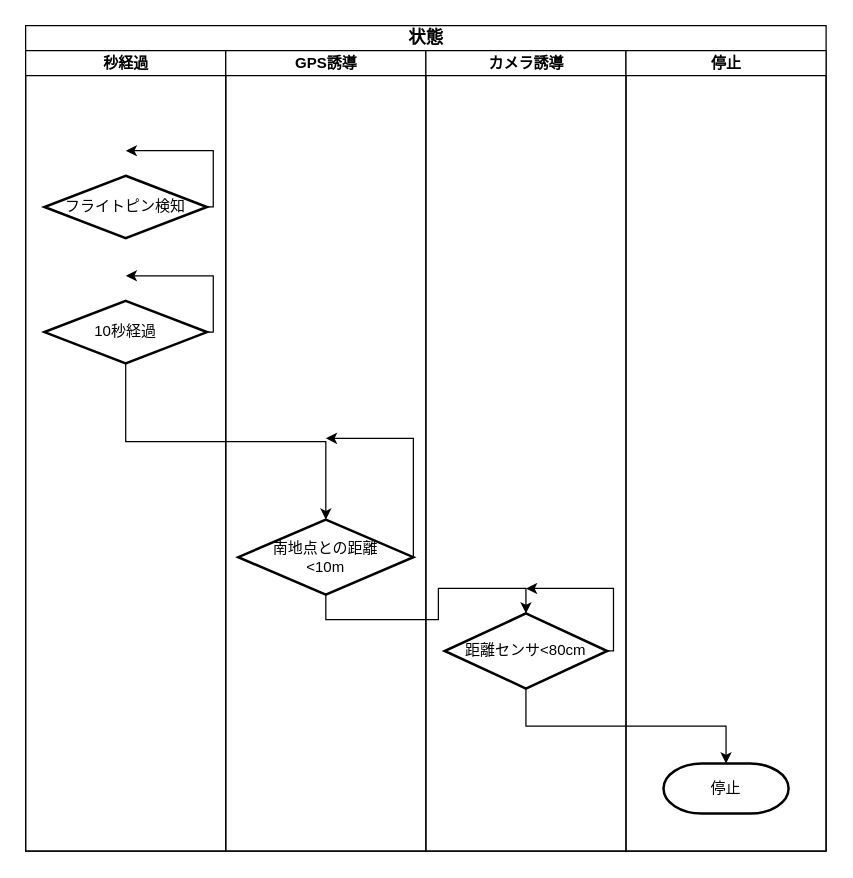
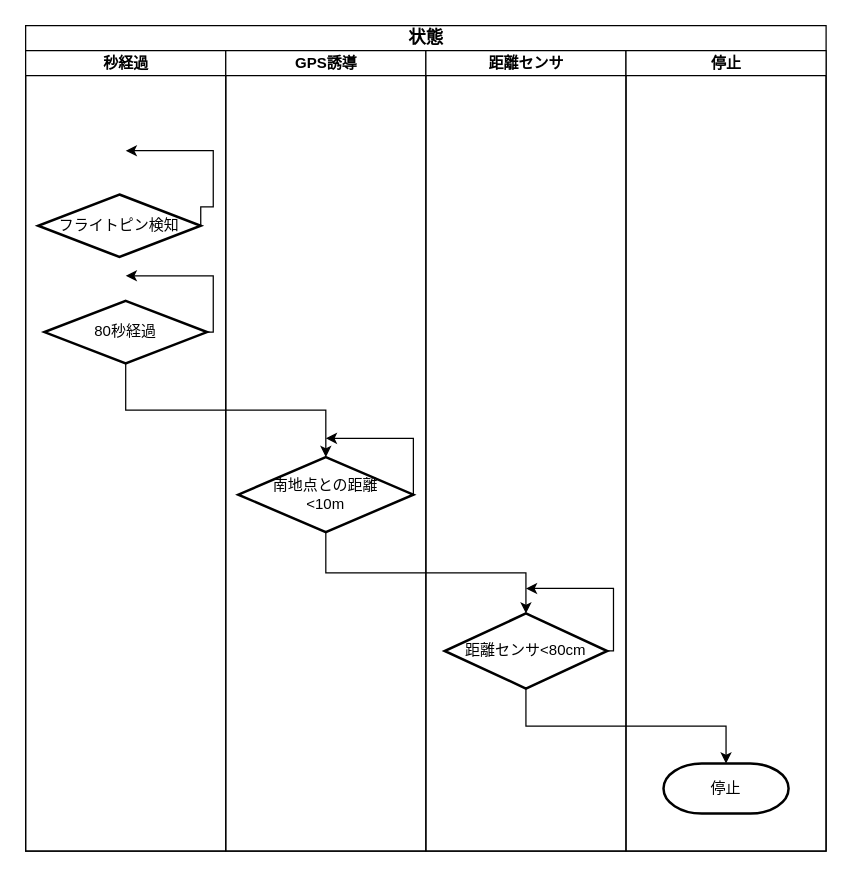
node "カメラ誘導": label "カメラ誘導" -> "距離センサ"
node "フライトピン検知": moved (126, 207) -> (119, 226)
node "10秒経過": label "10秒経過" -> "80秒経過"
node "南地点との距離 <10m": moved (326, 557) -> (326, 494)
